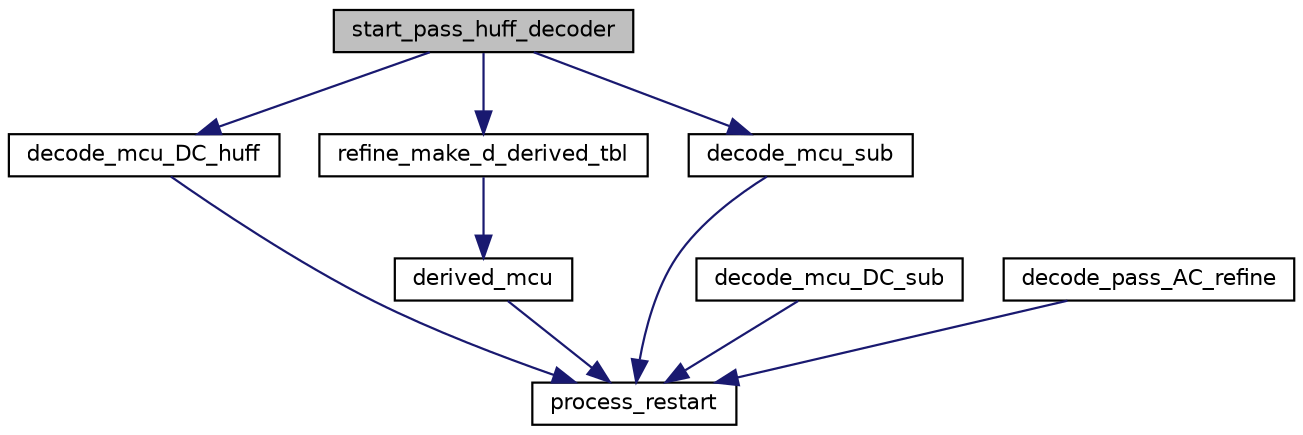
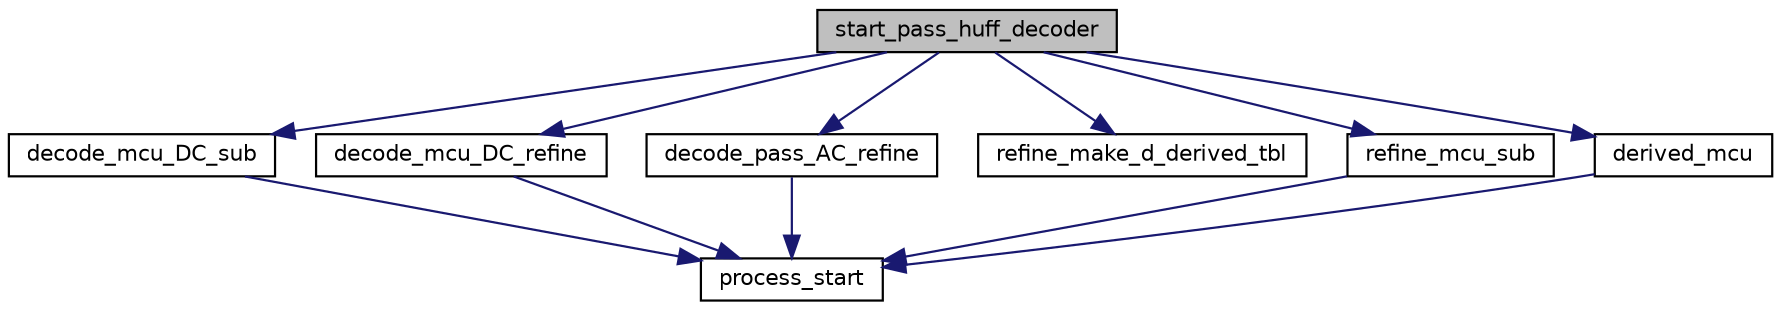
edge "start_pass_huff_decoder" -> "decode_pass_AC_refine": added
edge "start_pass_huff_decoder" -> "decode_mcu_DC_sub": added
node "decode_mcu_DC_huff": label "decode_mcu_DC_huff" -> "decode_mcu_DC_refine"
node "decode_mcu_sub": label "decode_mcu_sub" -> "refine_mcu_sub"
edge "refine_make_d_derived_tbl" -> "derived_mcu": now "start_pass_huff_decoder" -> "derived_mcu"
node "process_restart": label "process_restart" -> "process_start"
